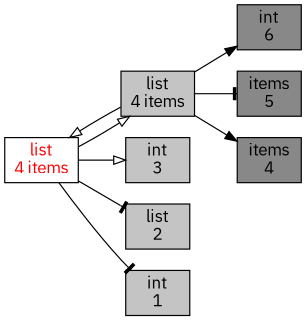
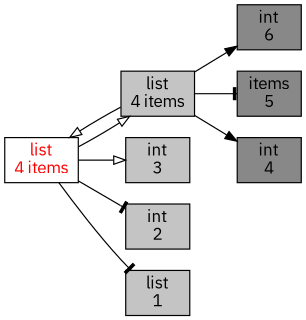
node "items 4": label "items 4" -> "int 4"
node "list 2": label "list 2" -> "int 2"
node "int 1": label "int 1" -> "list 1"
